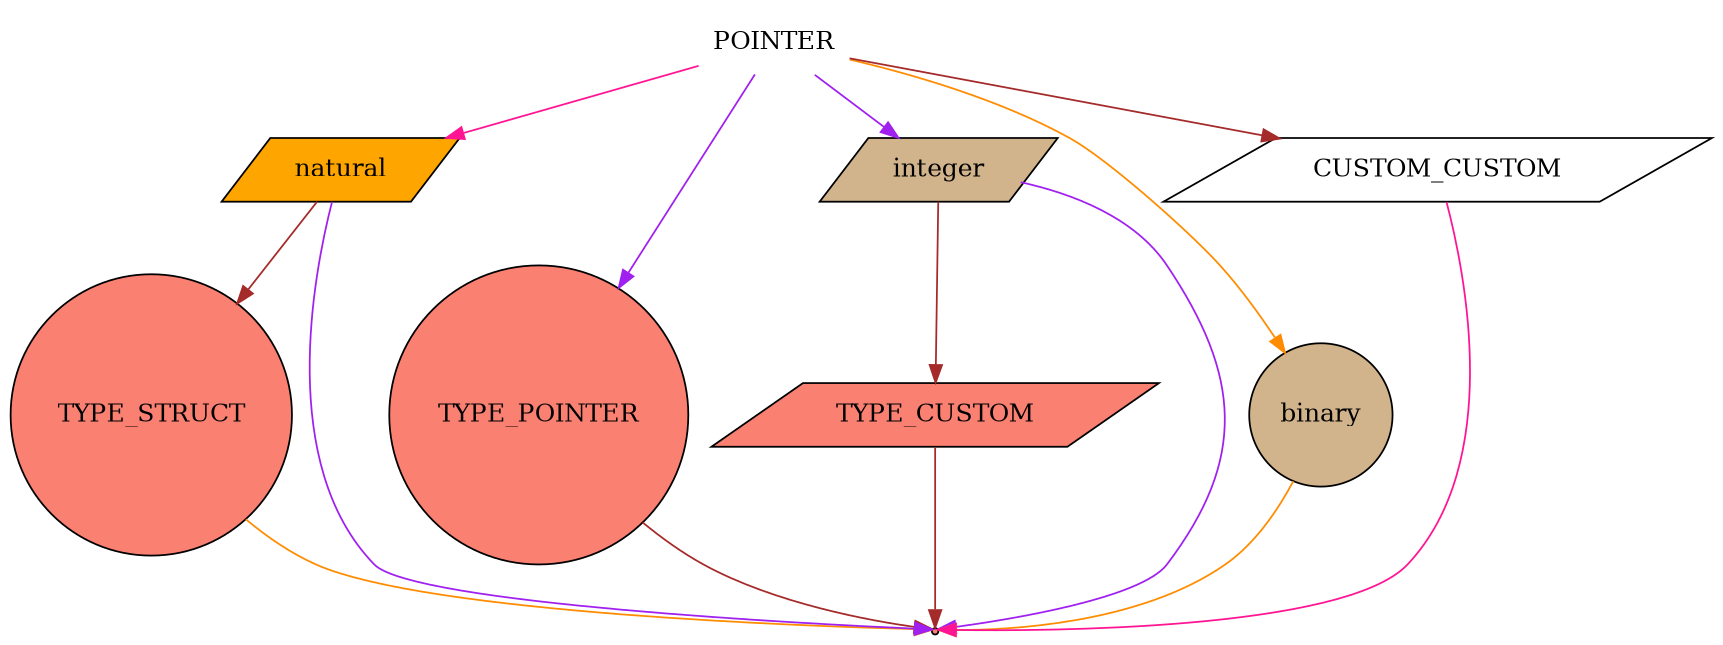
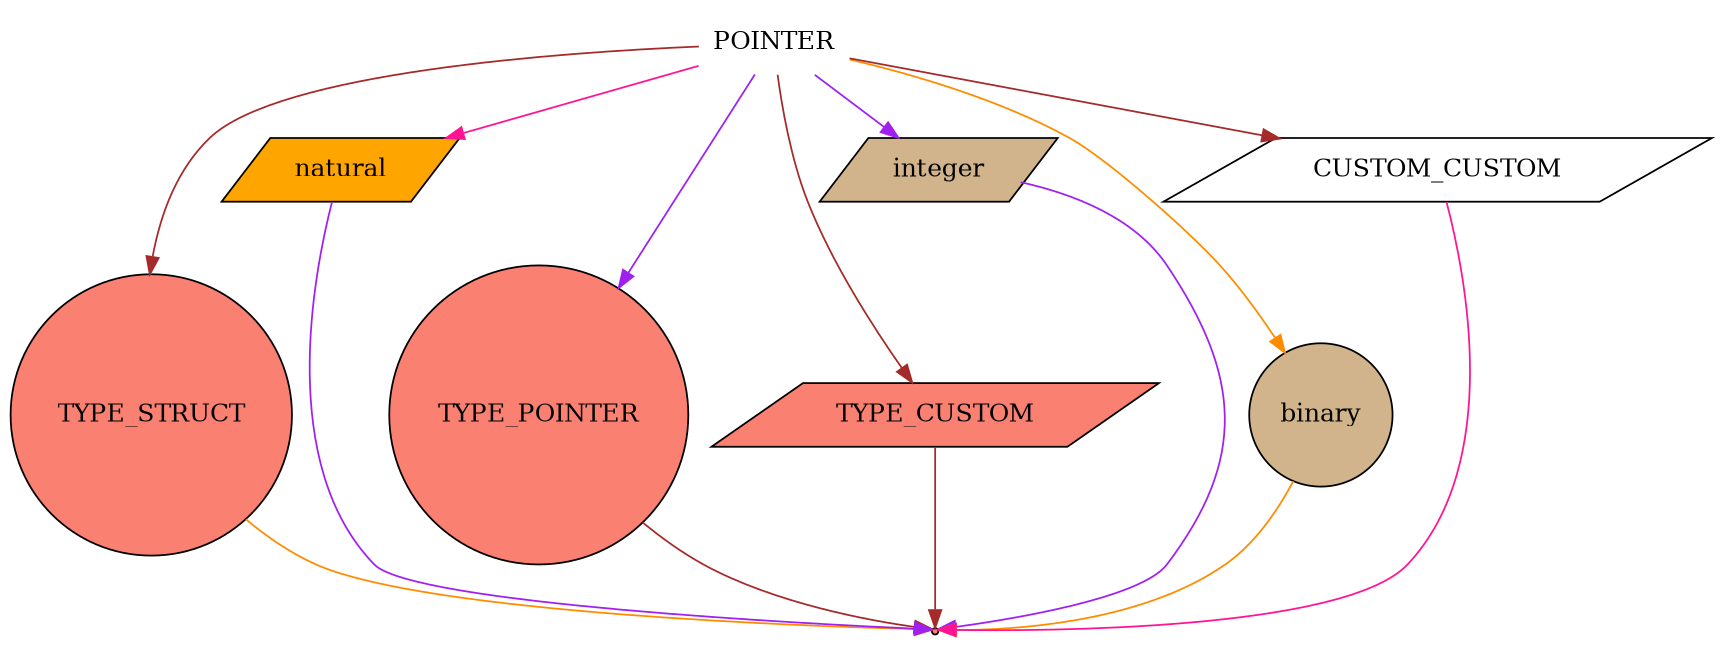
edge "natural" -> "TYPE_STRUCT": now "POINTER" -> "TYPE_STRUCT"
edge "integer" -> "TYPE_CUSTOM": now "POINTER" -> "TYPE_CUSTOM"
